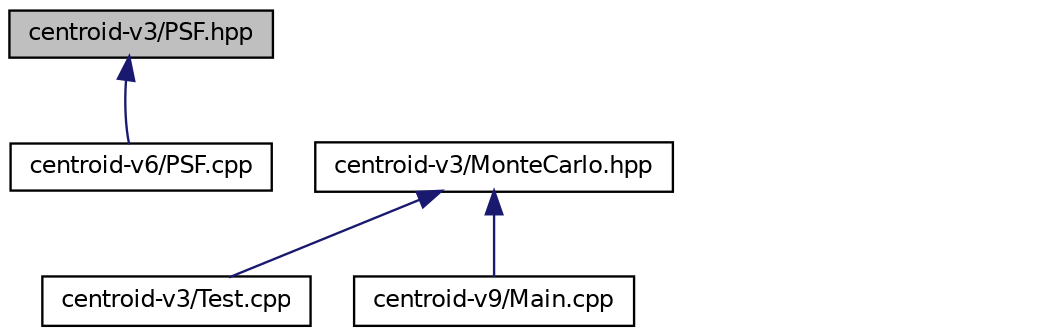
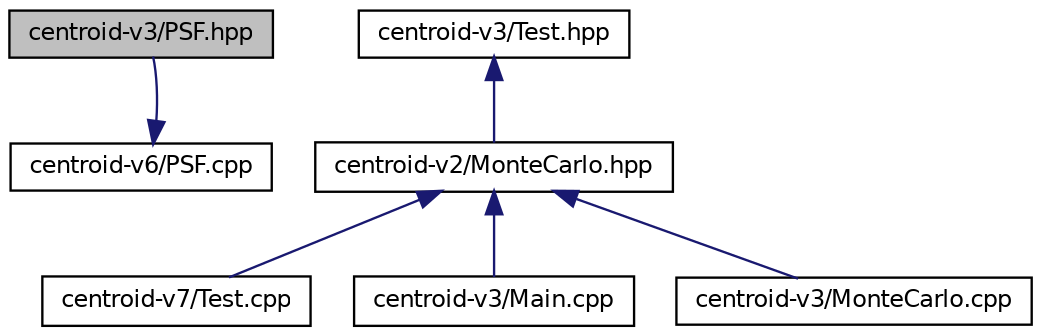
node "centroid-v3/Test.hpp": added
edge "centroid-v6/PSF.cpp" -> "centroid-v3/PSF.hpp": reversed
node "centroid-v3/MonteCarlo.hpp": label "centroid-v3/MonteCarlo.hpp" -> "centroid-v2/MonteCarlo.hpp"
node "centroid-v3/Test.cpp": label "centroid-v3/Test.cpp" -> "centroid-v7/Test.cpp"
node "centroid-v9/Main.cpp": label "centroid-v9/Main.cpp" -> "centroid-v3/Main.cpp"
node "centroid-v3/MonteCarlo.cpp": added
